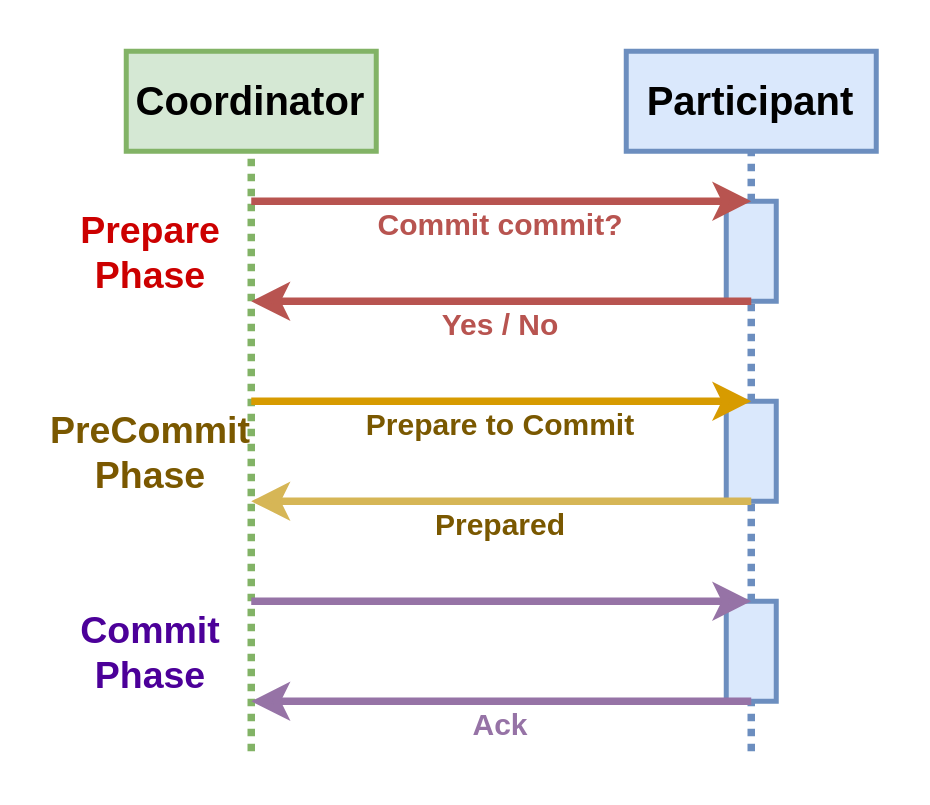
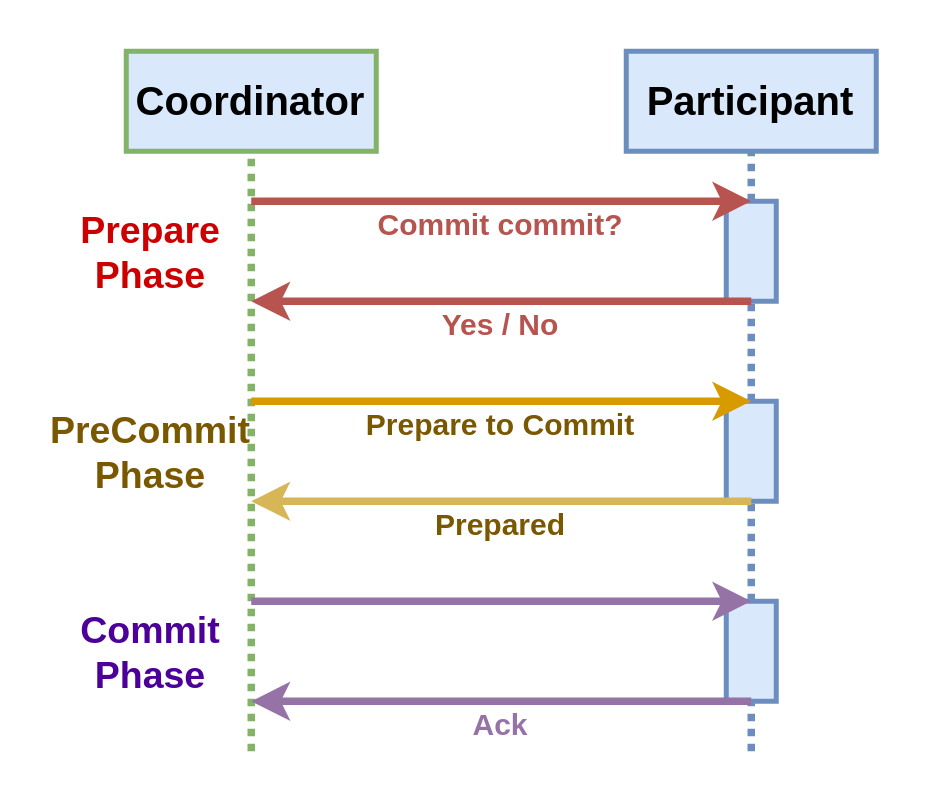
node "Coordinator": fillcolor #d5e8d4 -> #dae8fc
